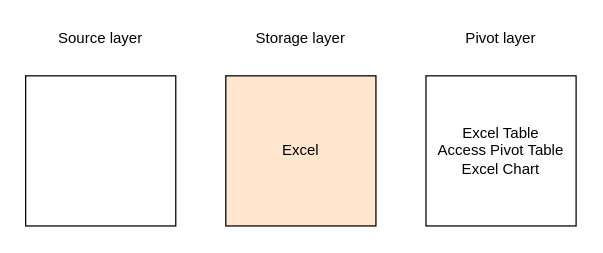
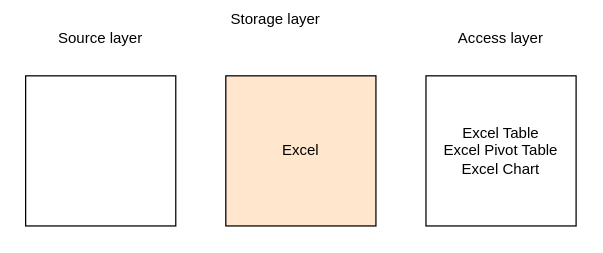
node "Storage layer": moved (301, 38) -> (276, 19)
node "Pivot layer": label "Pivot layer" -> "Access layer"
node "Excel Table Access Pivot Table Excel Chart": label "Excel Table Access Pivot Table Excel Chart" -> "Excel Table Excel Pivot Table Excel Chart"
